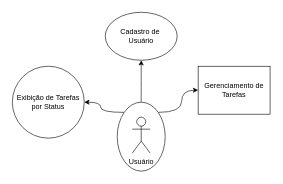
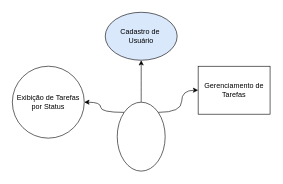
node "Cadastro de Usuário": fillcolor #ffffff -> #dae8fc
node "Usuário": removed
